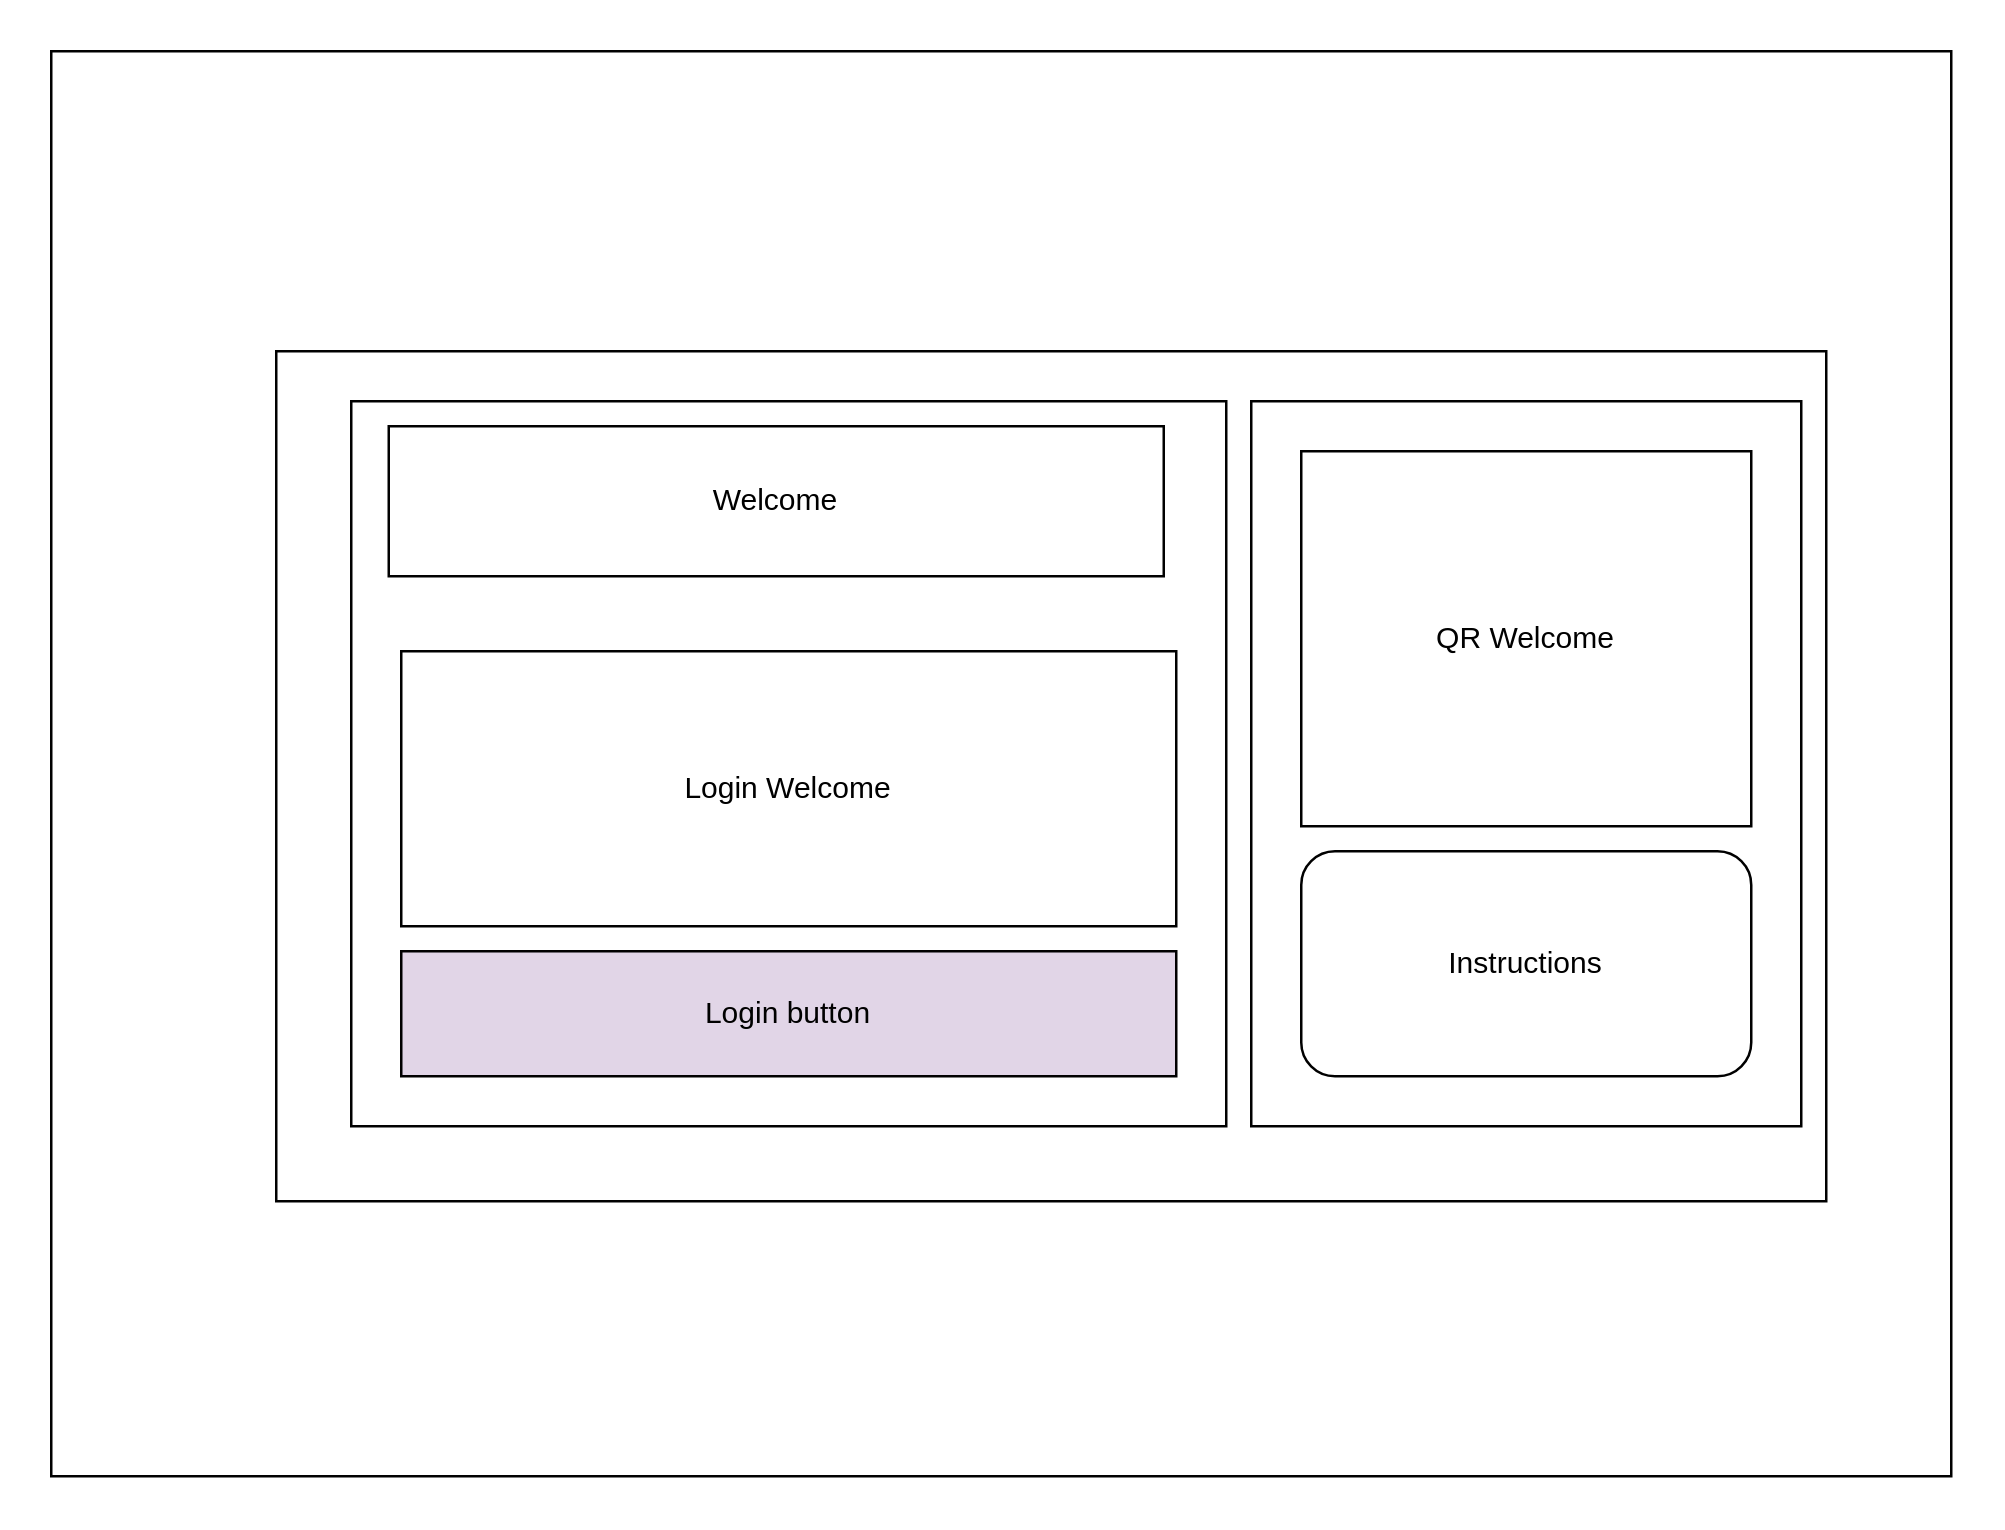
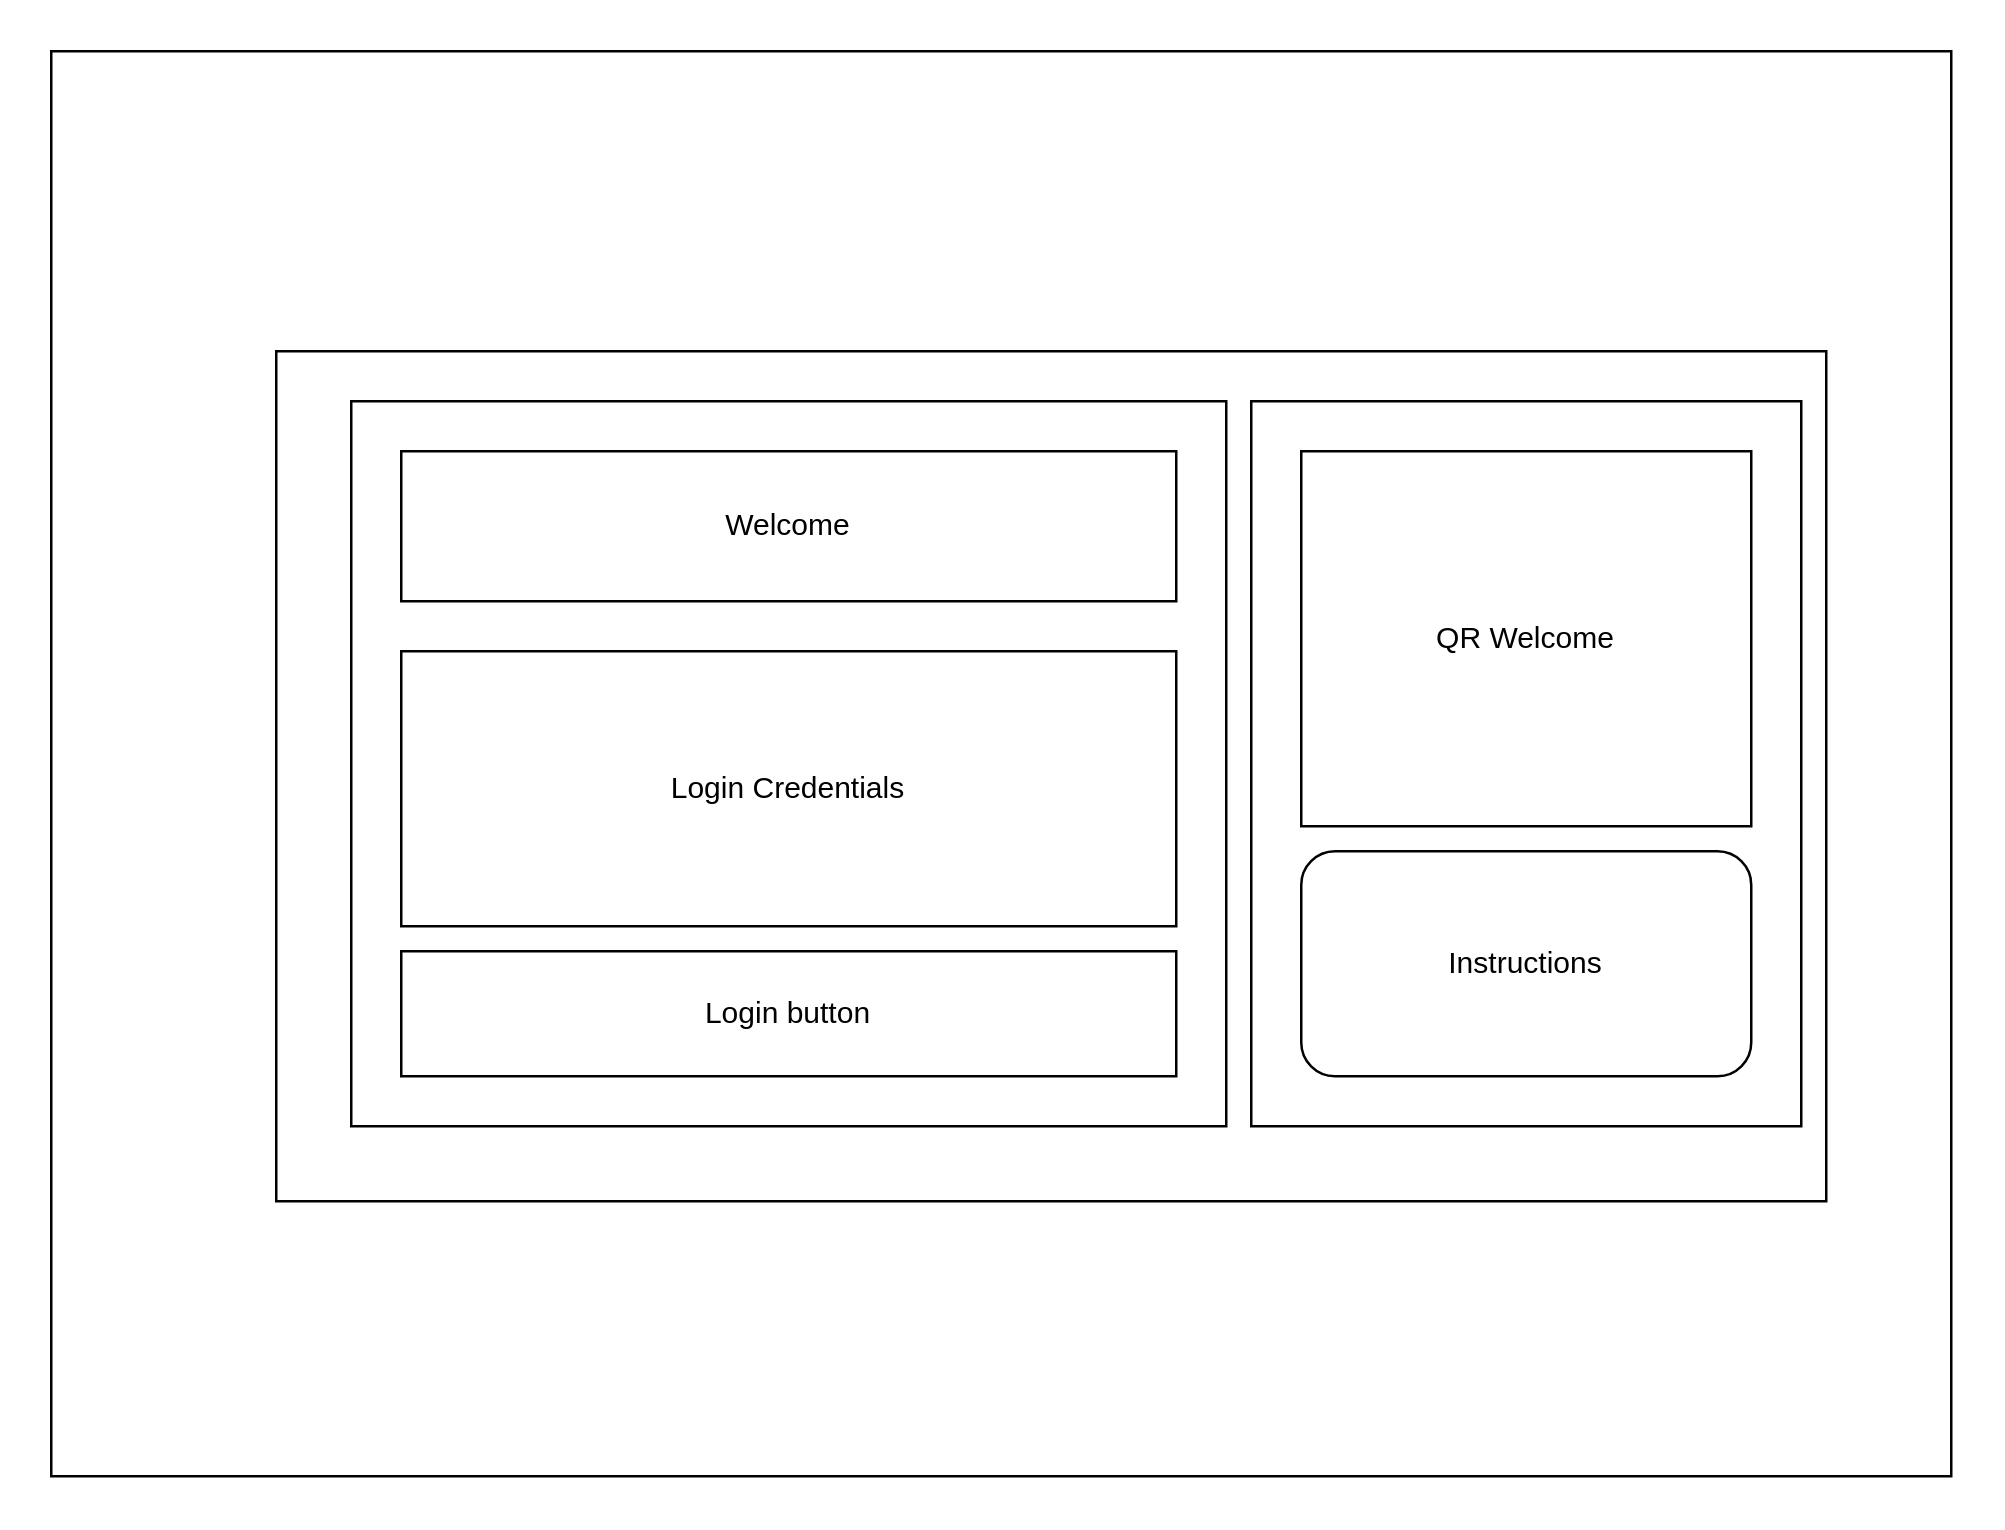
node "Welcome": moved (776, 501) -> (789, 526)
node "Login Welcome": label "Login Welcome" -> "Login Credentials"
node "Login button": fillcolor #e1d5e7 -> #ffffff
